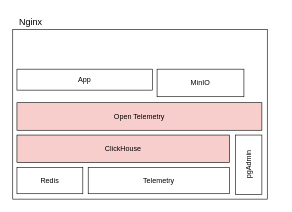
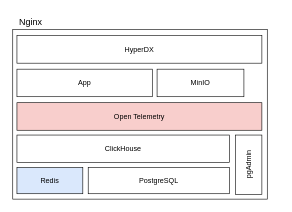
node "HyperDX": added
node "App": size 136x21 -> 136x28
node "ClickHouse": fillcolor #f8cecc -> #ffffff
node "Redis": fillcolor #ffffff -> #dae8fc
node "Telemetry": label "Telemetry" -> "PostgreSQL"
